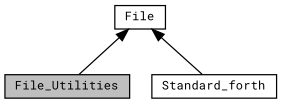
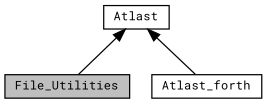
node "File": label "File" -> "Atlast"
node "Standard_forth": label "Standard_forth" -> "Atlast_forth"
